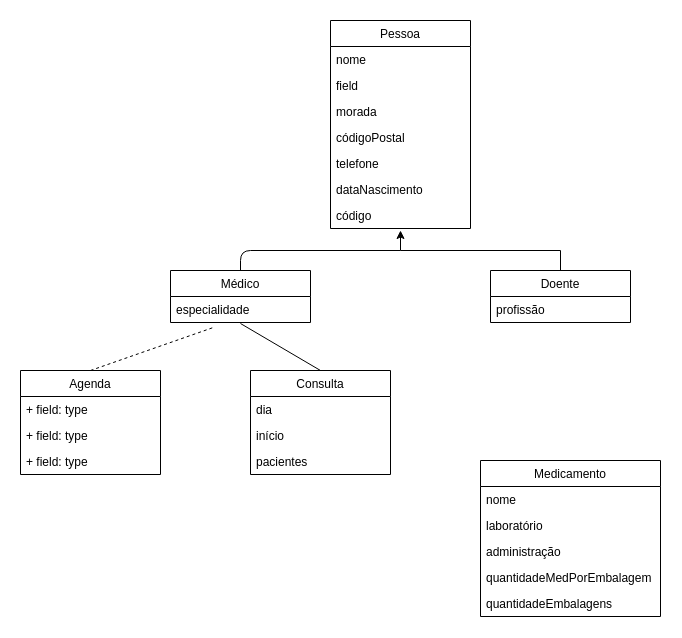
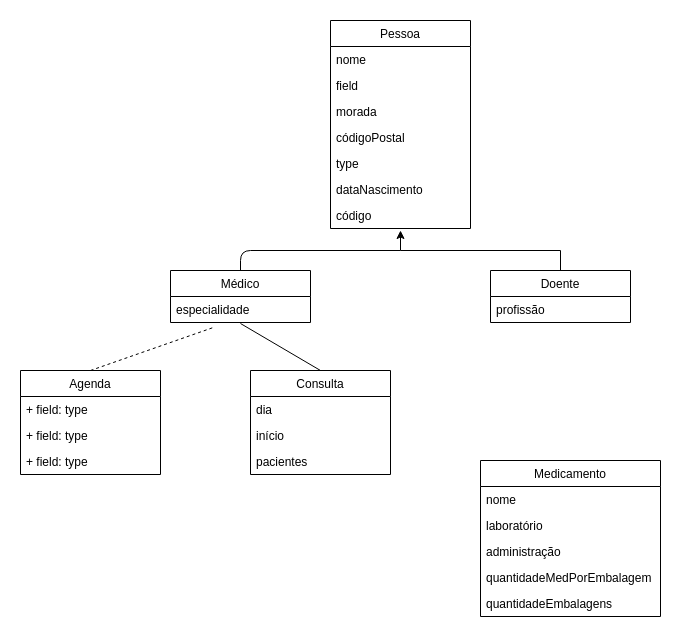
node "telefone": label "telefone" -> "type"
